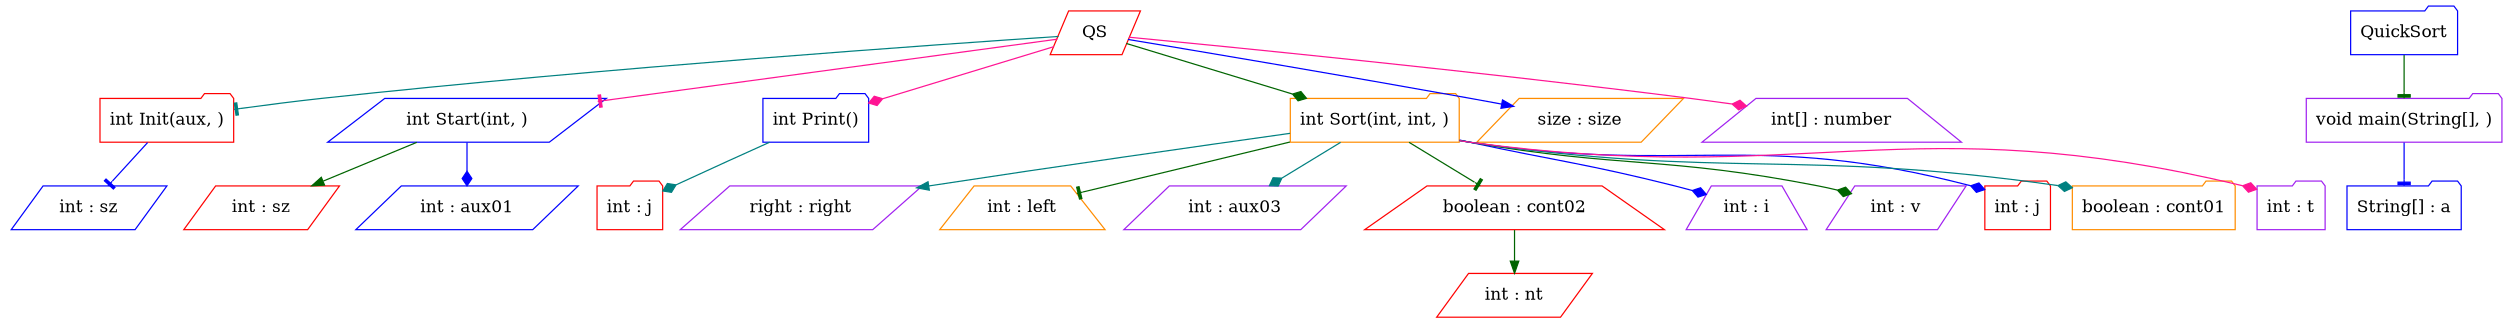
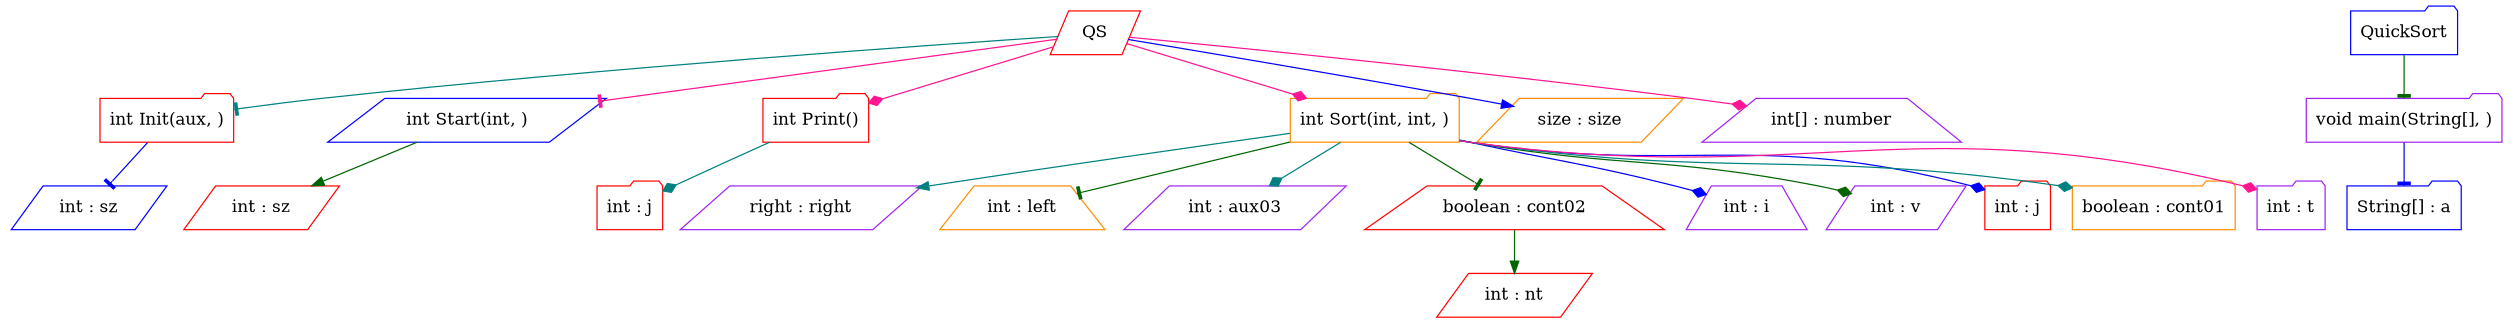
edge "QS" -> "int Sort(int, int, )": color darkgreen -> deeppink
node "int Print()": color blue -> red
node "int : aux01": removed
